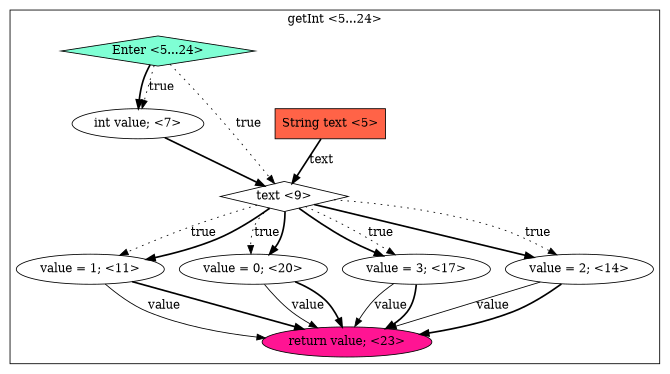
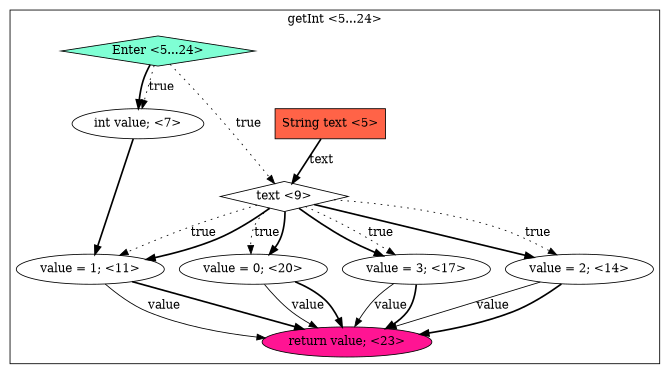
edge "int value; <7>" -> "text <9>": now "int value; <7>" -> "value = 1; <11>"
